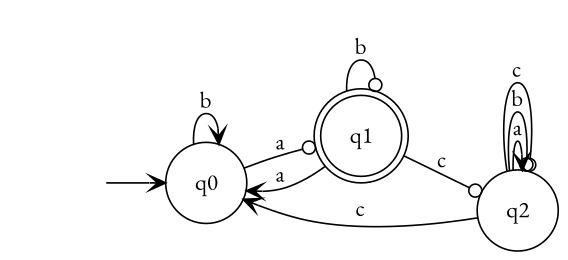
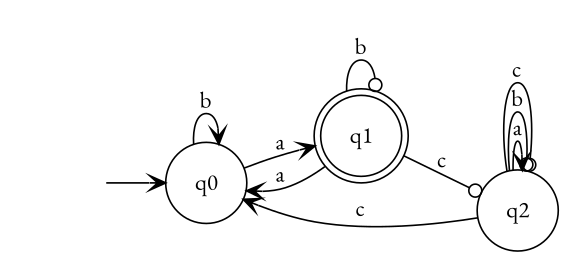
edge "q0" -> "q1": arrowhead odot -> vee
